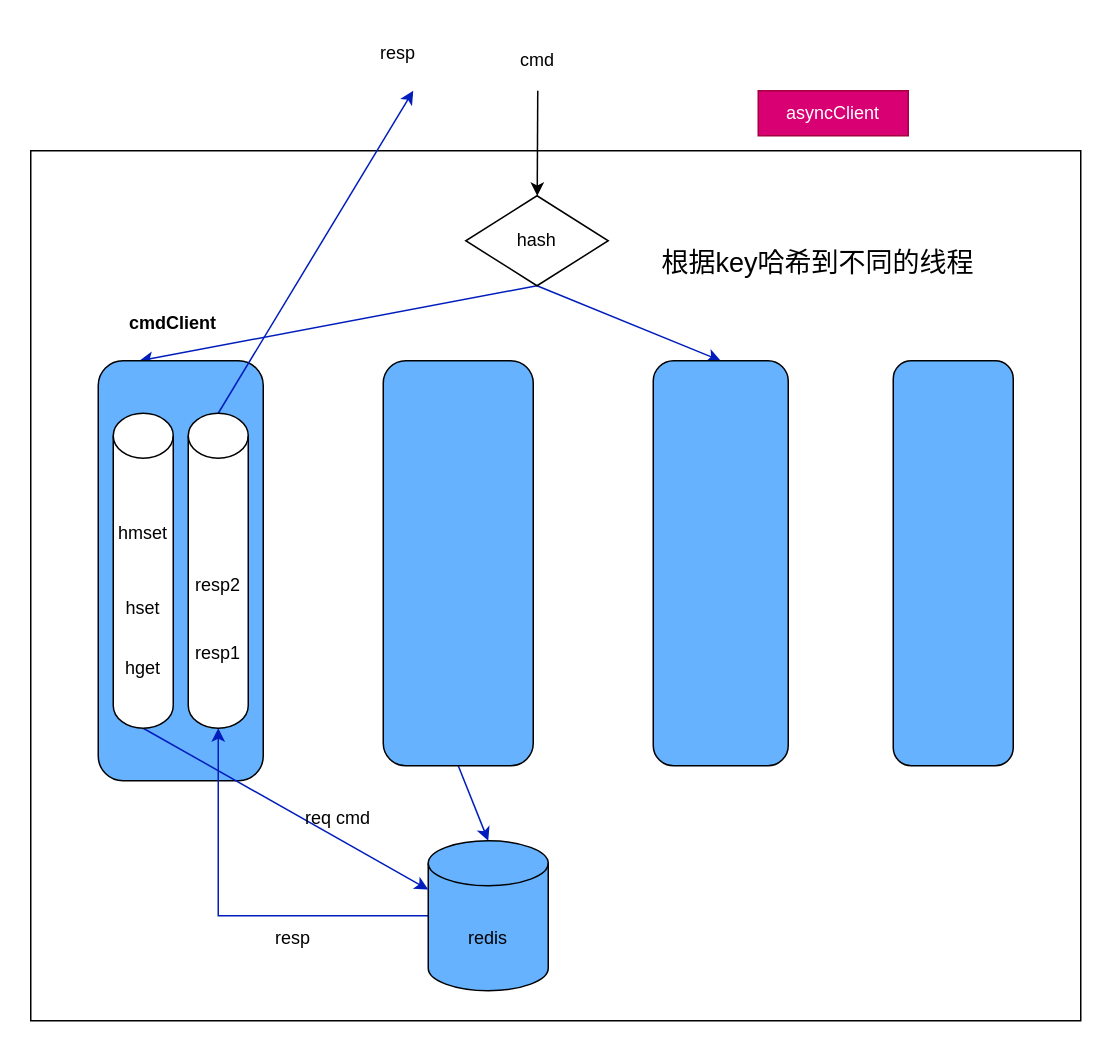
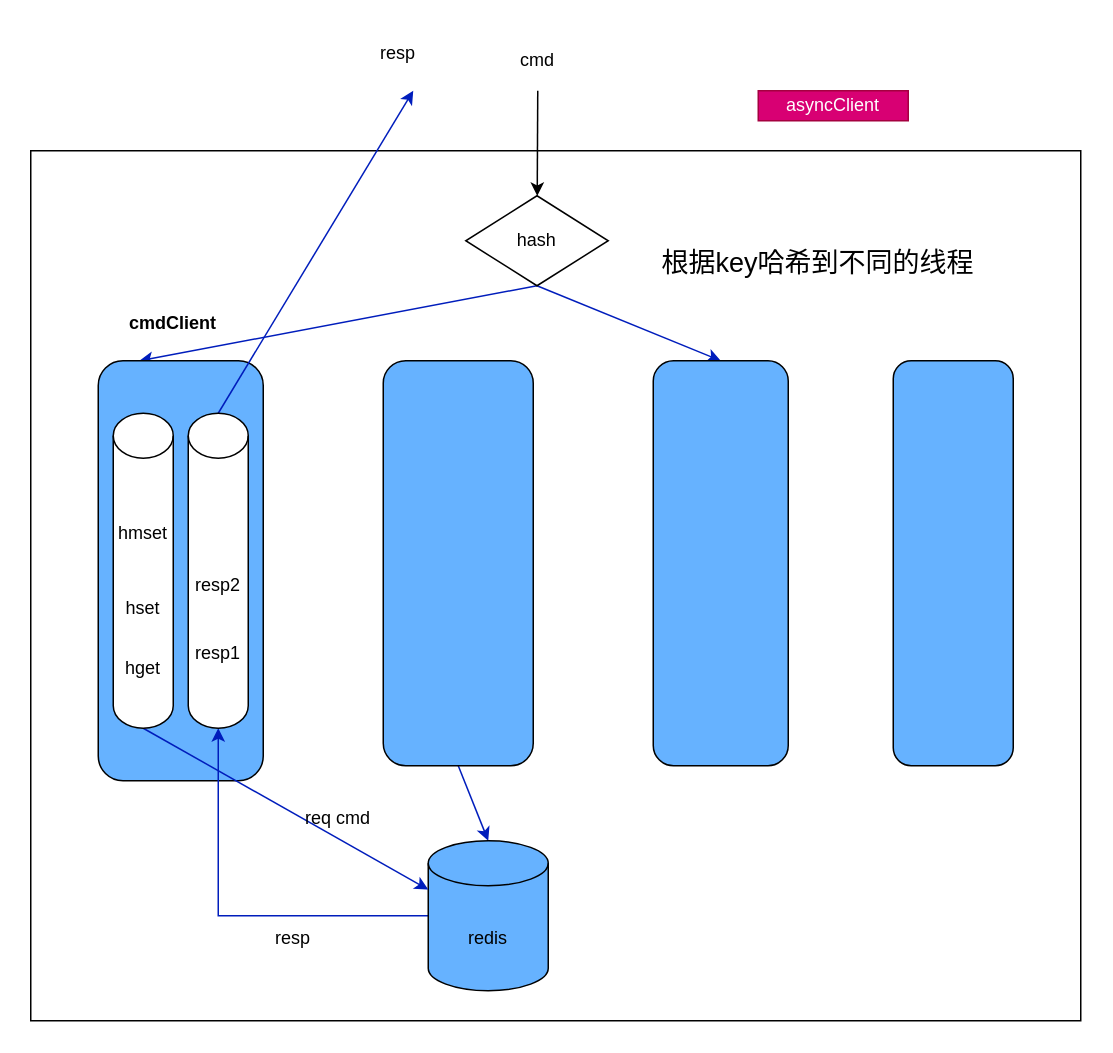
node "asyncClient": size 150x45 -> 150x30
